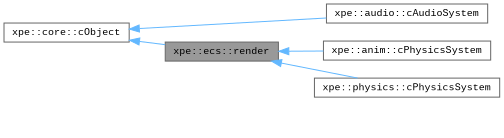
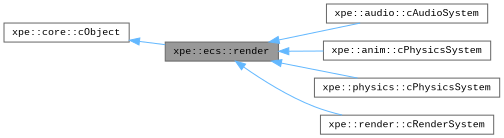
edge "xpe::audio::cAudioSystem" -> "xpe::core::cObject": now "xpe::audio::cAudioSystem" -> "xpe::ecs::render"
node "xpe::render::cRenderSystem": added
